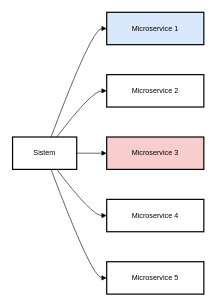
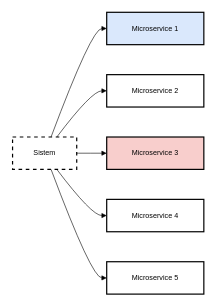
node "Sistem": style solid -> dashed
